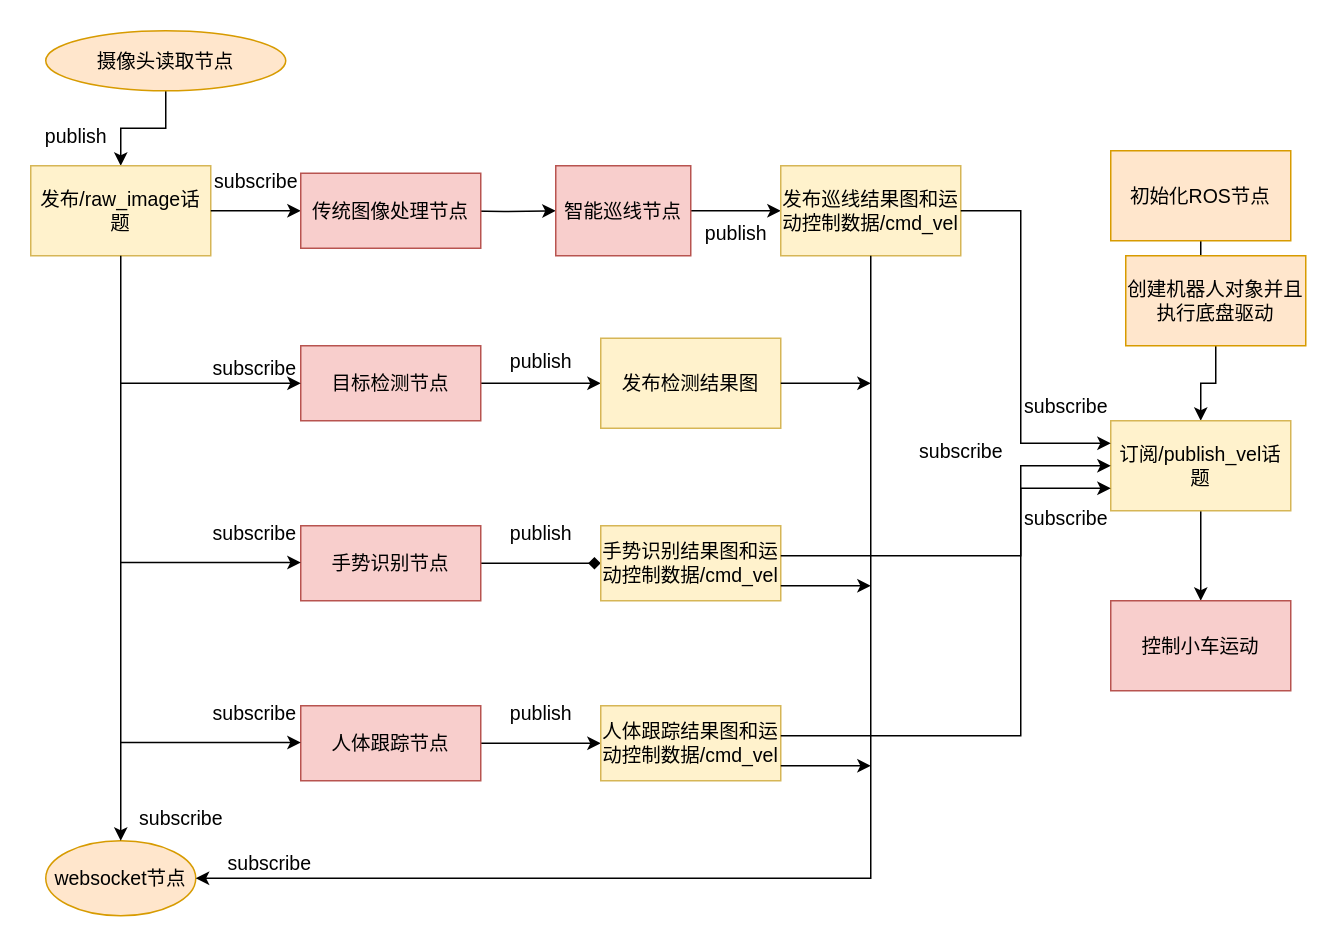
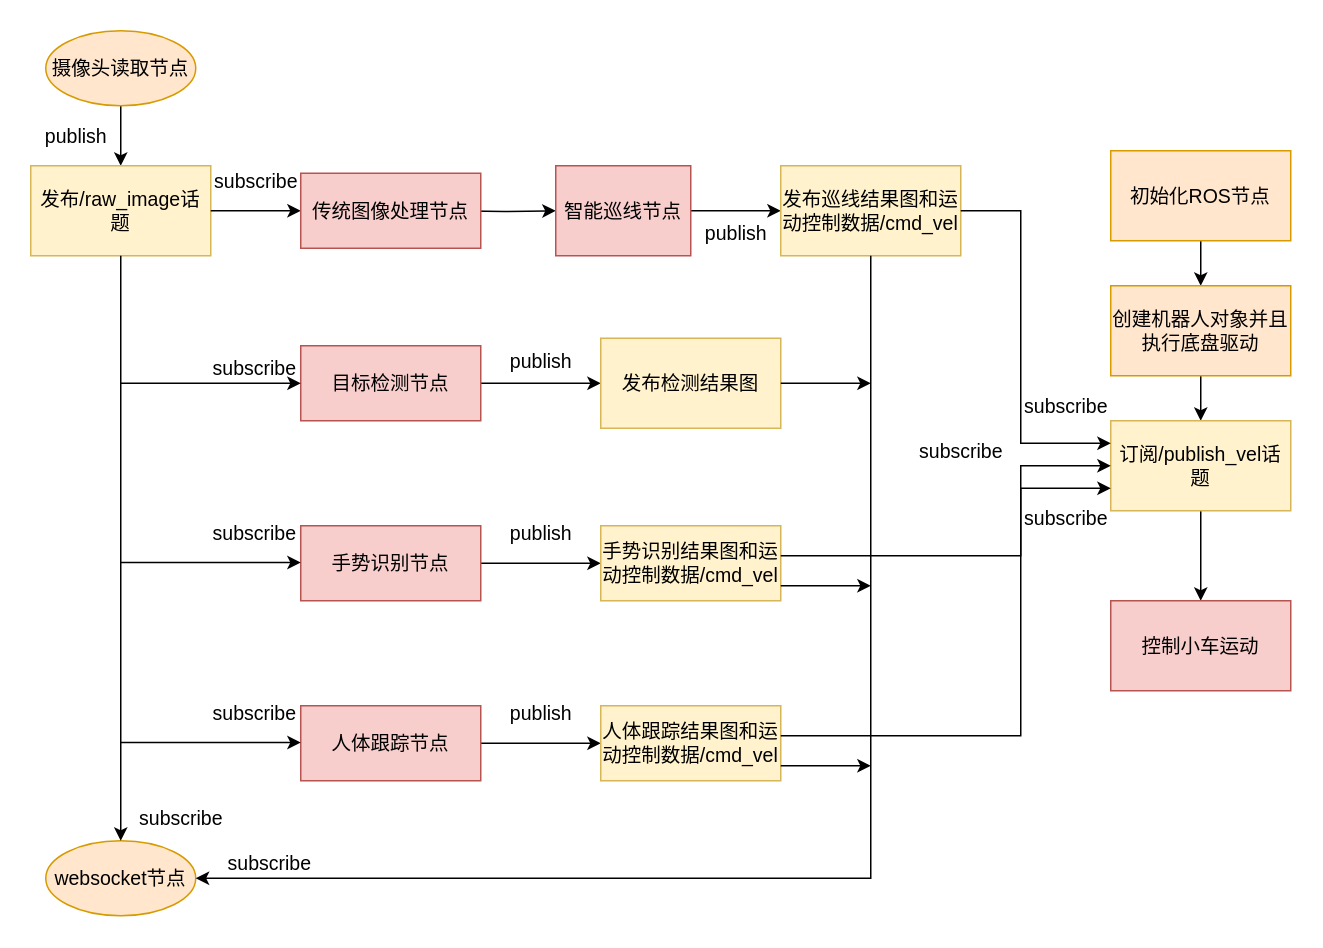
node "摄像头读取节点": size 240x60 -> 150x75
node "创建机器人对象并且执行底盘驱动": moved (1216, 301) -> (1201, 331)
edge "手势识别节点" -> "手势识别结果图和运动控制数据/cmd_vel": arrowhead diamond -> classic
